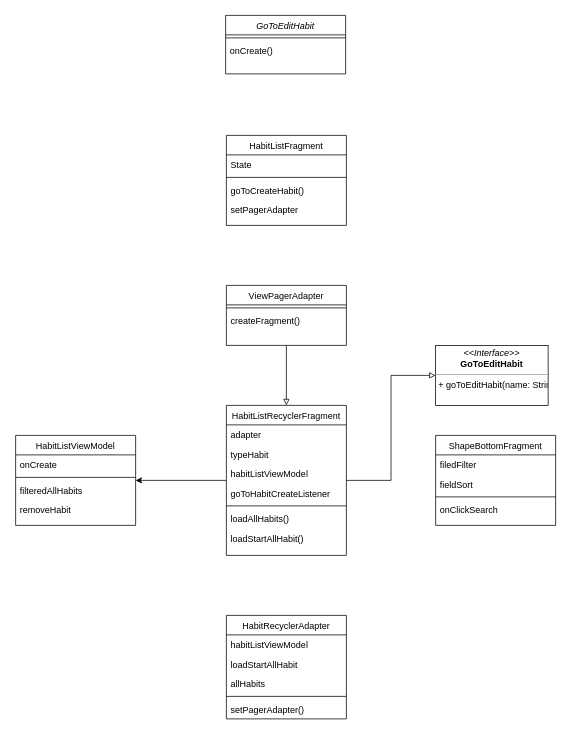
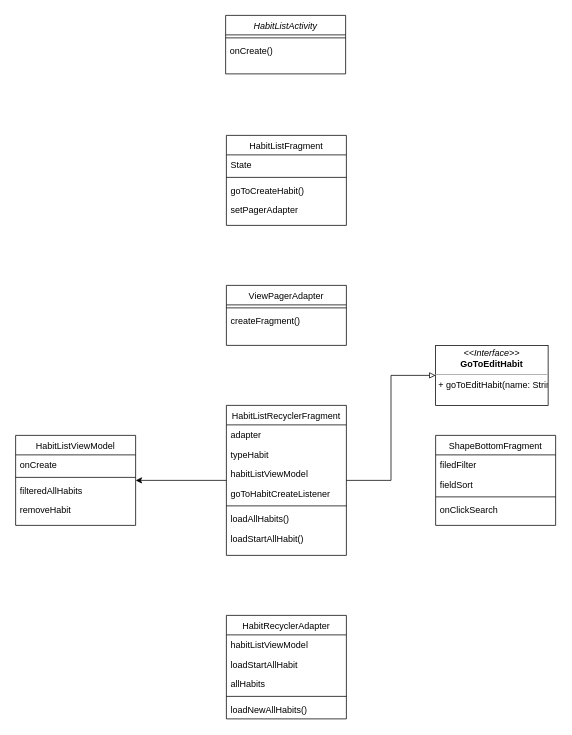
node "GoToEditHabit": label "GoToEditHabit" -> "HabitListActivity"
edge "ViewPagerAdapter" -> "HabitListRecyclerFragment": removed
node "setPagerAdapter()": label "setPagerAdapter()" -> "loadNewAllHabits()"
